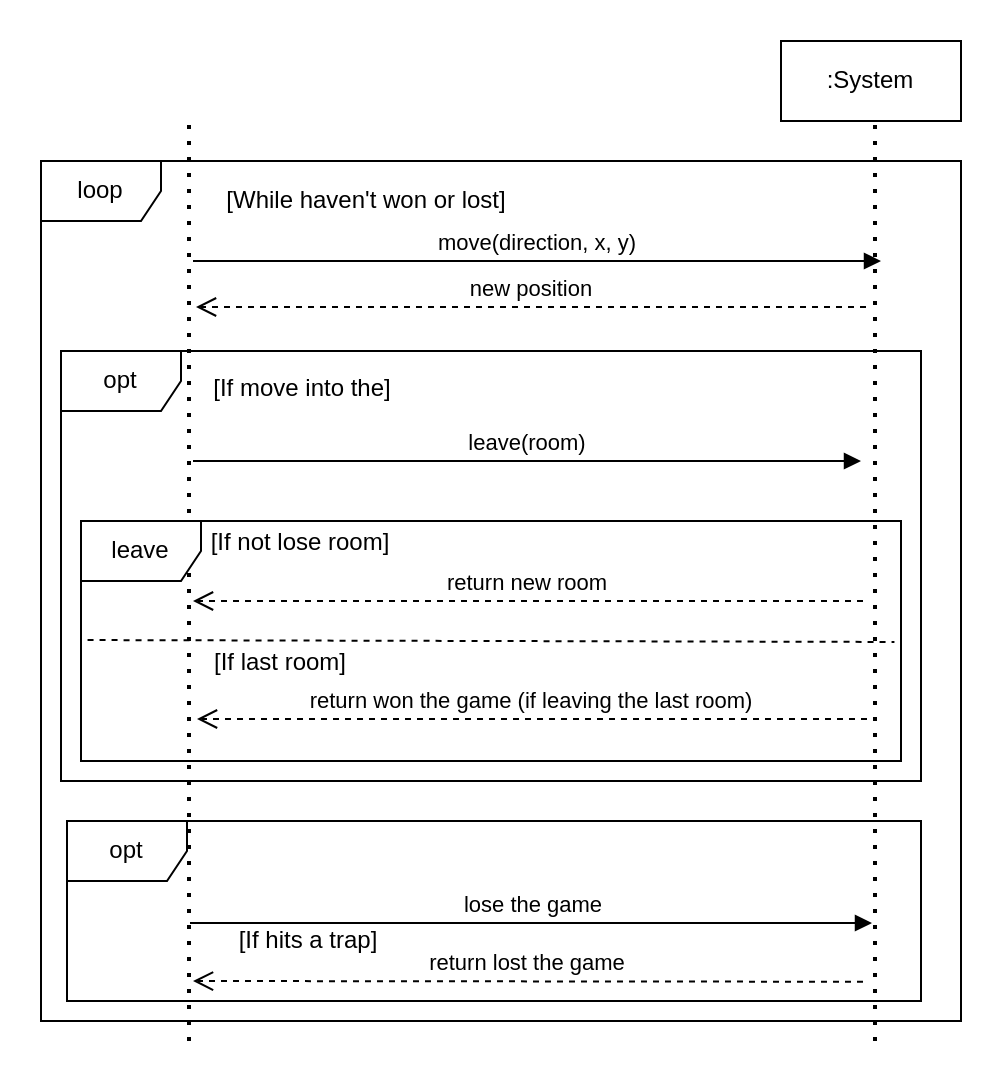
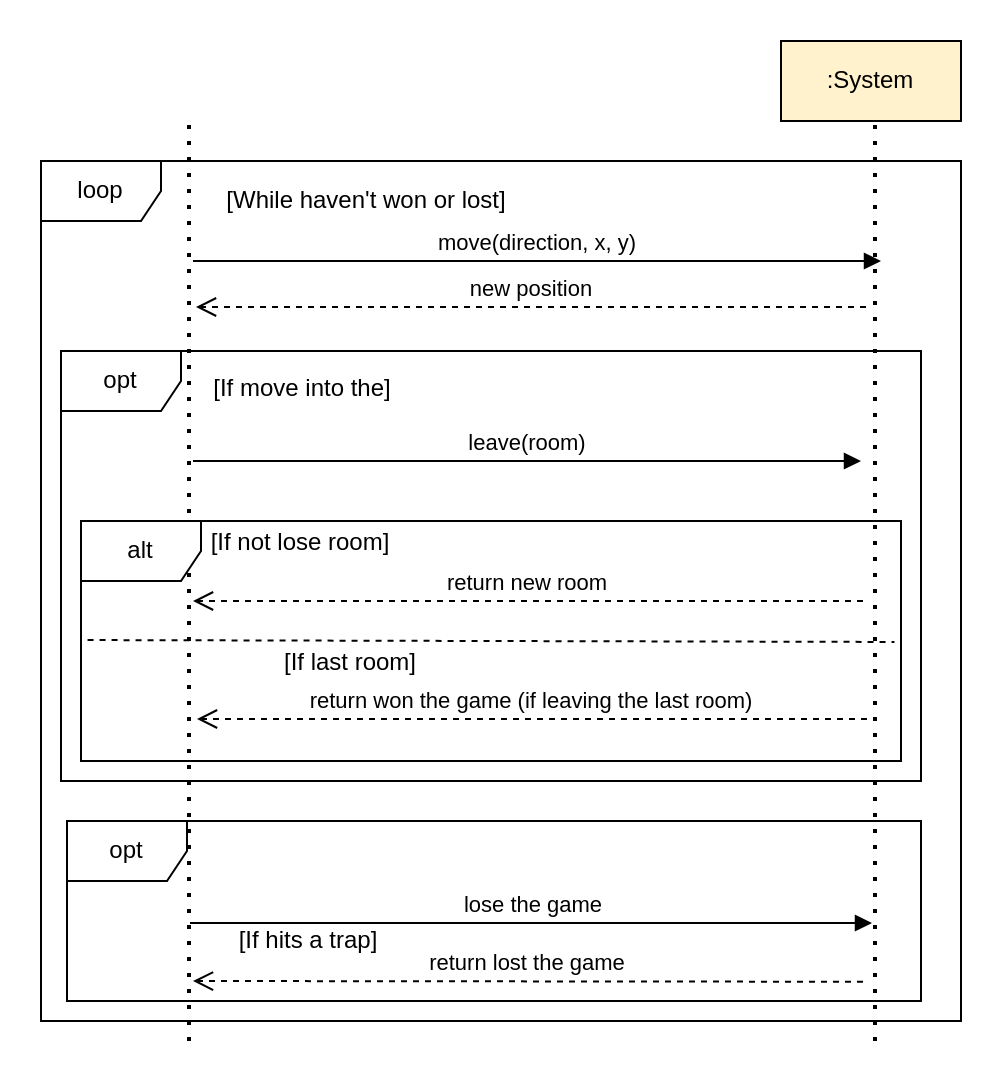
node ":System": fillcolor #ffffff -> #fff2cc
node "leave": label "leave" -> "alt"
node "[If last room]": moved (281, 663) -> (351, 663)
